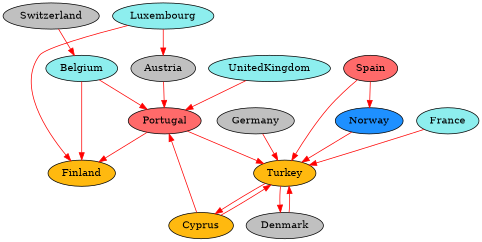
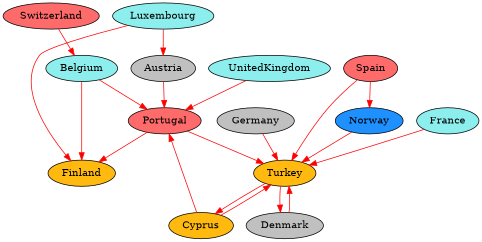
node "Switzerland": fillcolor gray -> indianred1
